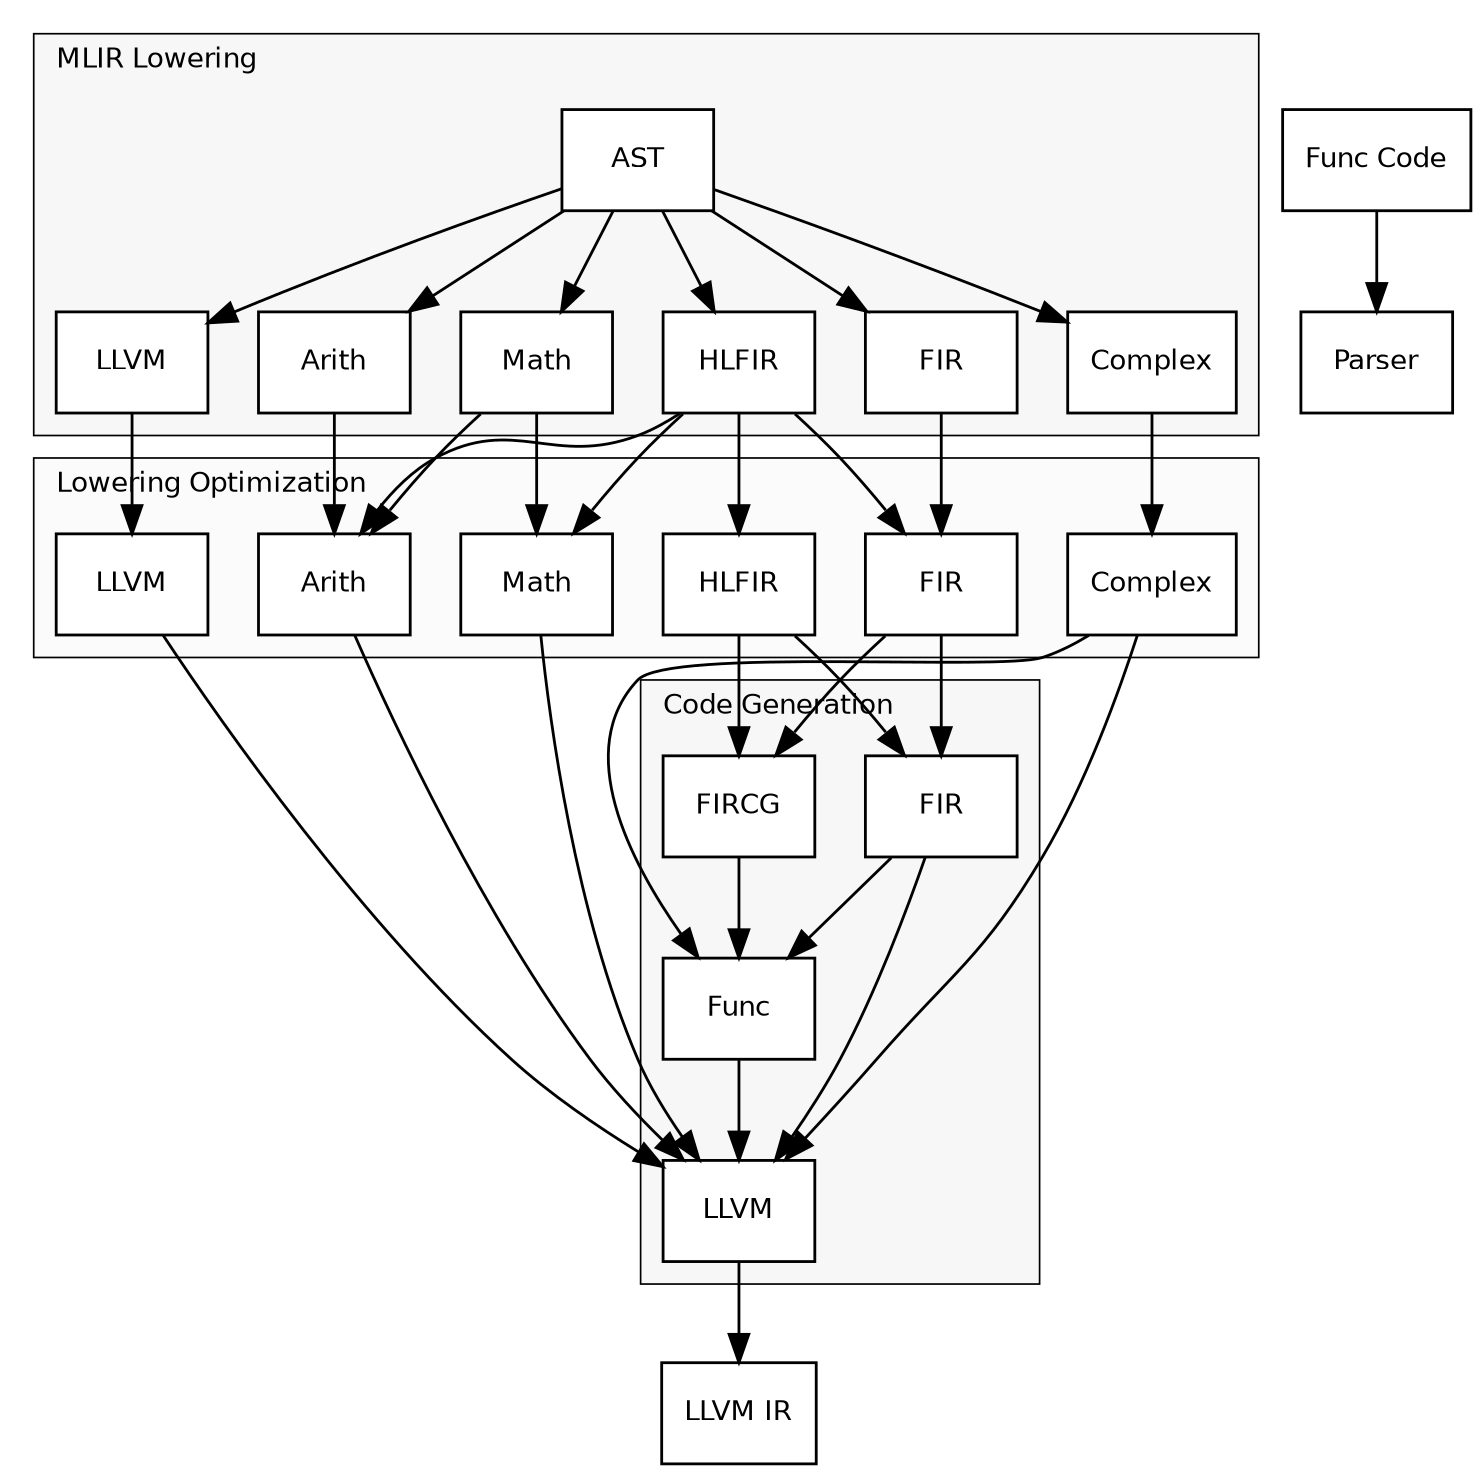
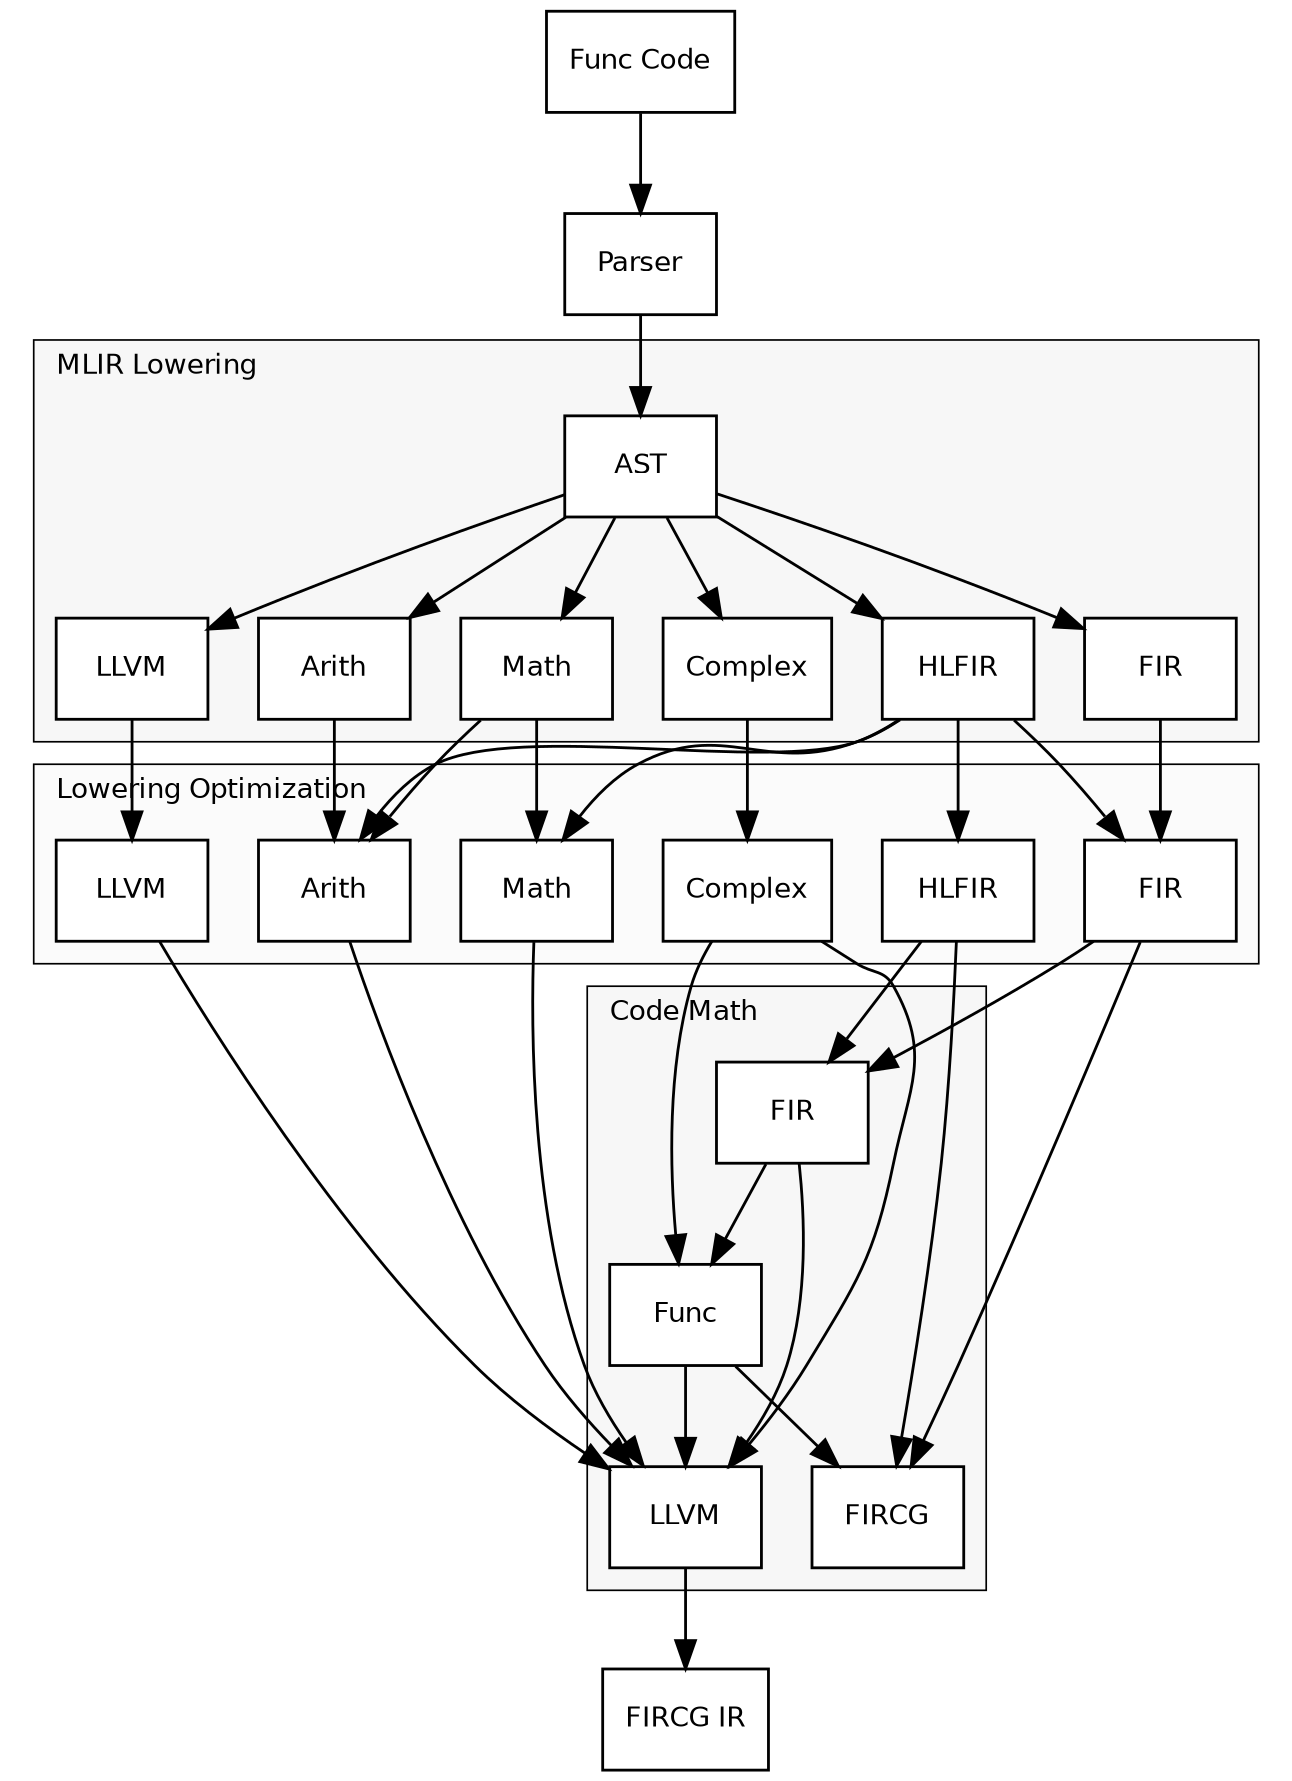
edge "Parser" -> "AST": added
cluster "Code Generation": label "Code Generation" -> "Code Math"
edge "FIRCG" -> "Func": reversed
node "LLVM IR": label "LLVM IR" -> "FIRCG IR"
